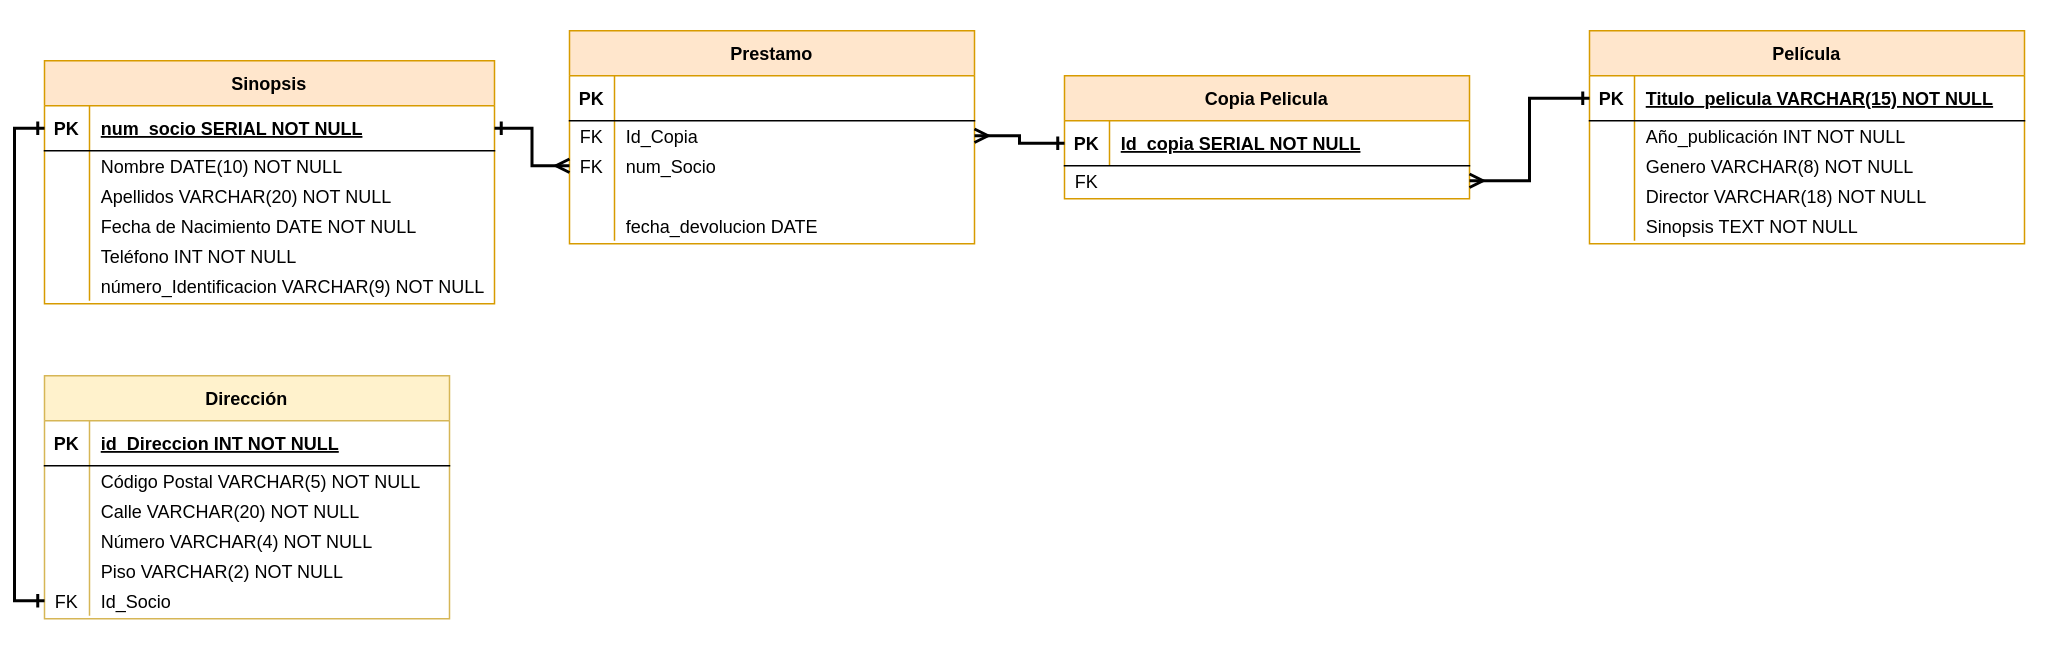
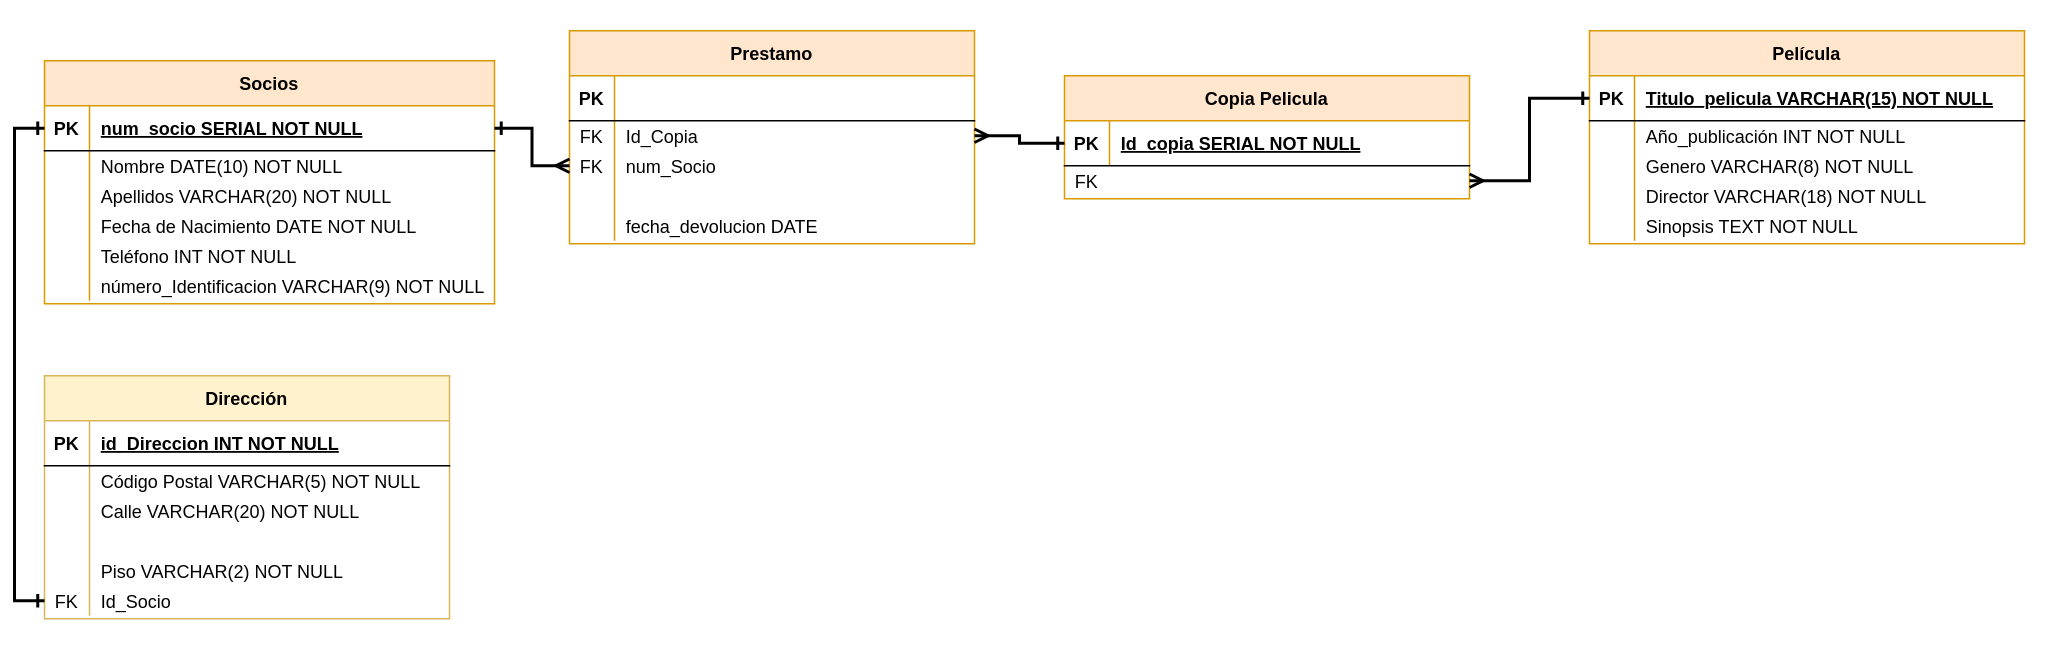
node "Sinopsis": label "Sinopsis" -> "Socios"
node "Número VARCHAR(4) NOT NULL": removed
